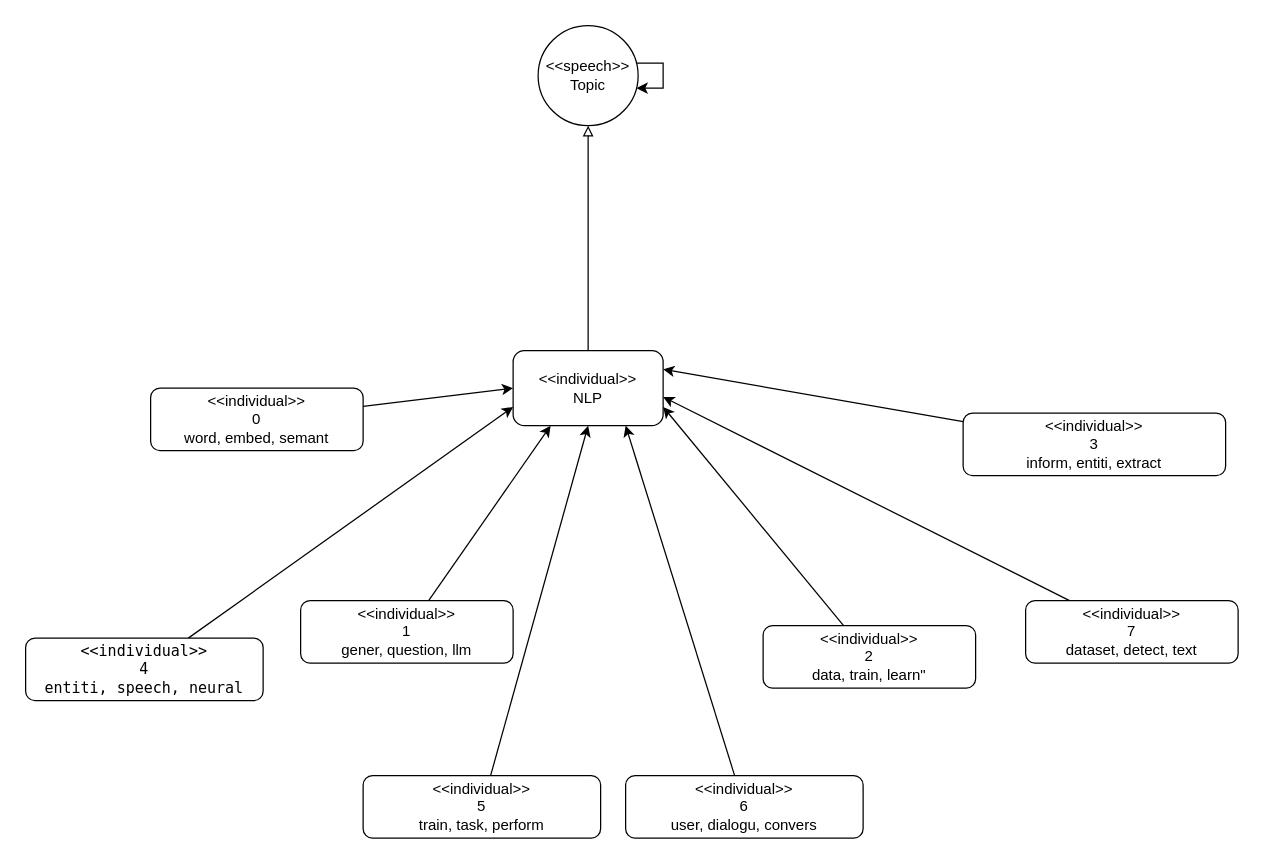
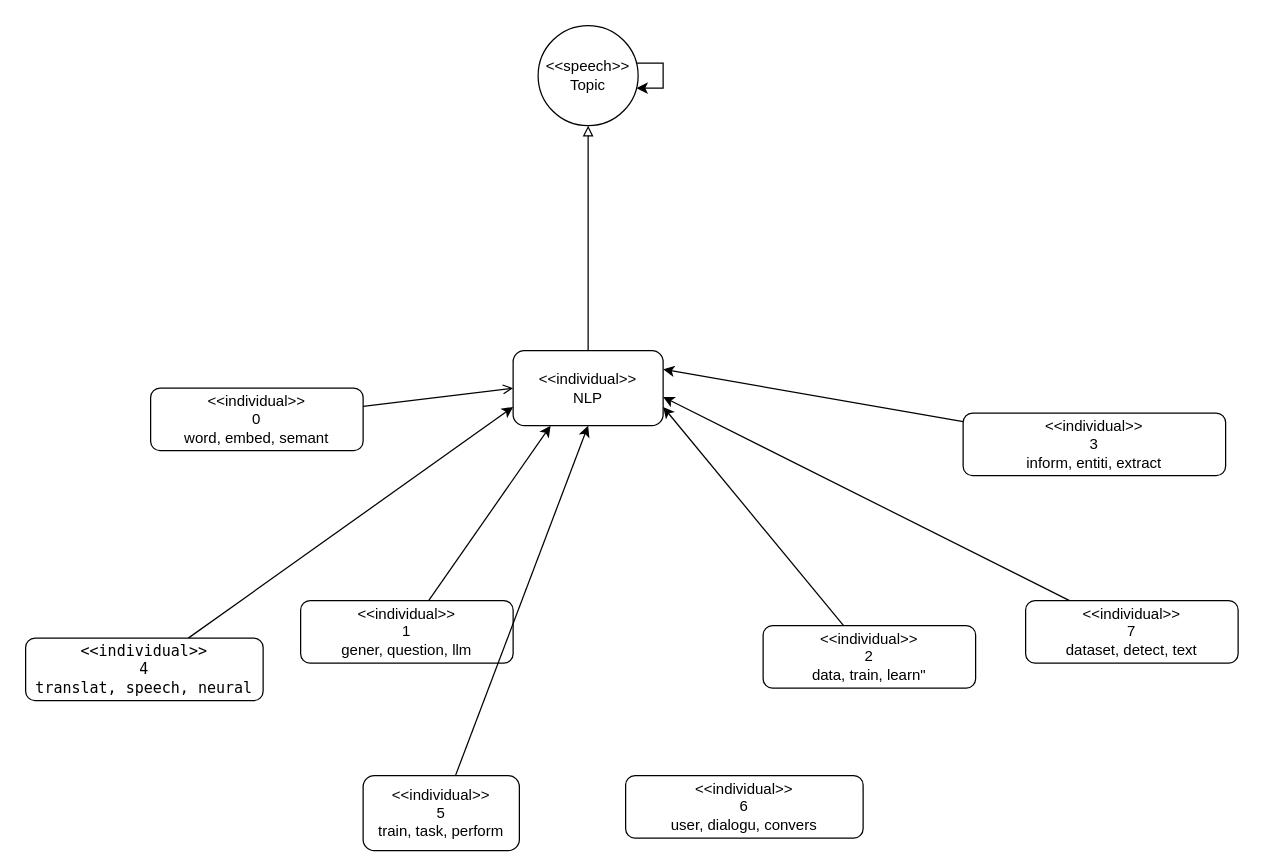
edge "<<individual>> 0 word, embed, semant" -> "<<individual>> NLP": arrowhead classic -> open
edge "<<individual>> 6 user, dialogu, convers" -> "<<individual>> NLP": removed
node "<<individual>> 4 entiti, speech, neural": label "<<individual>> 4 entiti, speech, neural" -> "<<individual>> 4 translat, speech, neural"
node "<<individual>> 5 train, task, perform": size 238x63 -> 156x75
